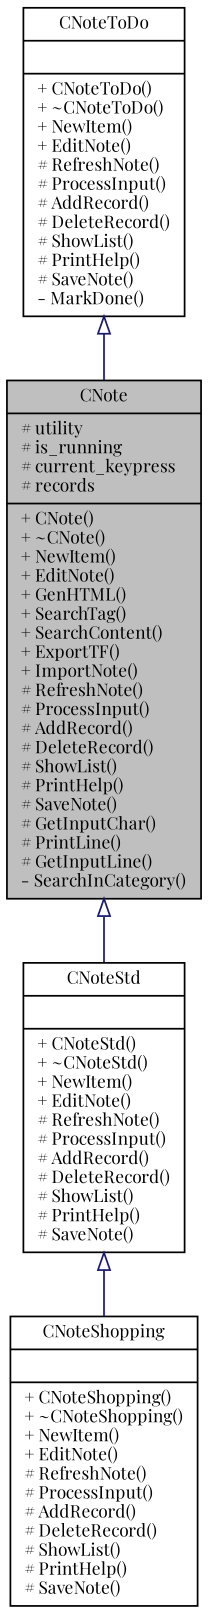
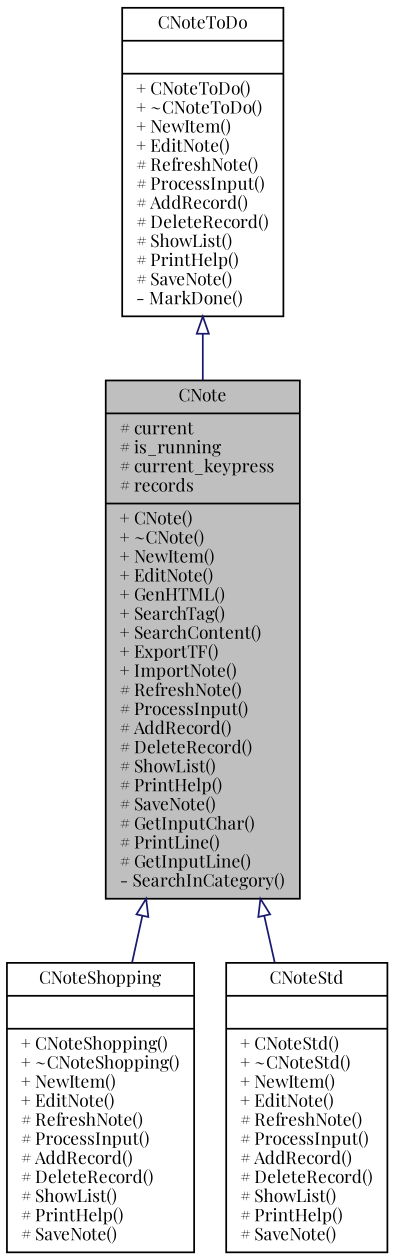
node "CNote": text "# utility" -> "# current"
edge "CNoteShopping" -> "CNoteStd": now "CNoteShopping" -> "CNote"
